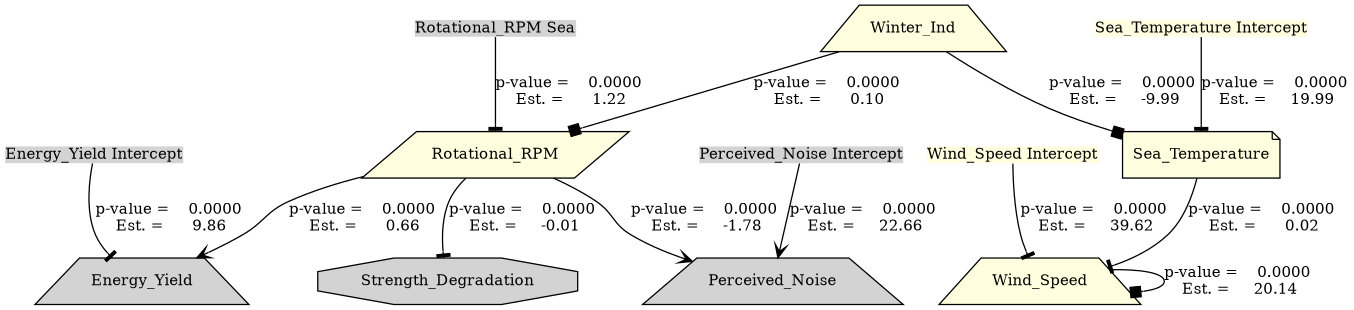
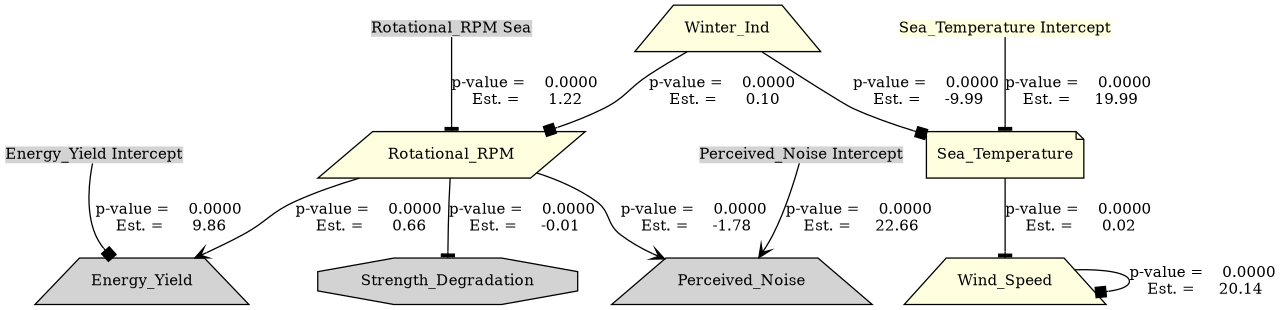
node "Wind_Speed Intercept": removed
edge "Energy_Yield Intercept" -> "Energy_Yield": arrowhead tee -> box
